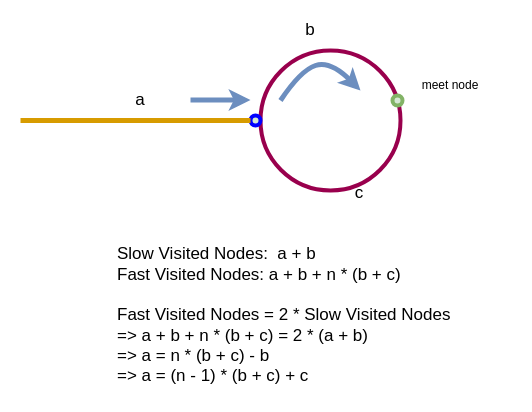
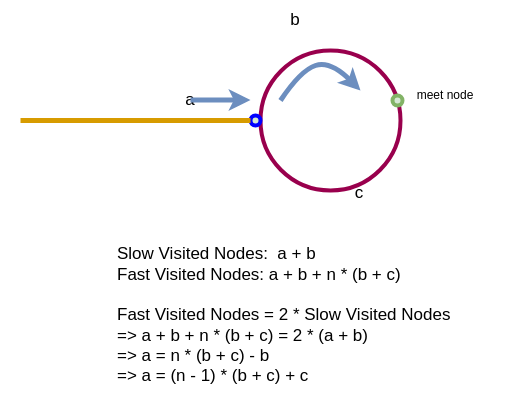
node "b": moved (311, 31) -> (296, 21)
node "meet node": moved (451, 86) -> (446, 96)
node "a": moved (141, 101) -> (191, 101)
